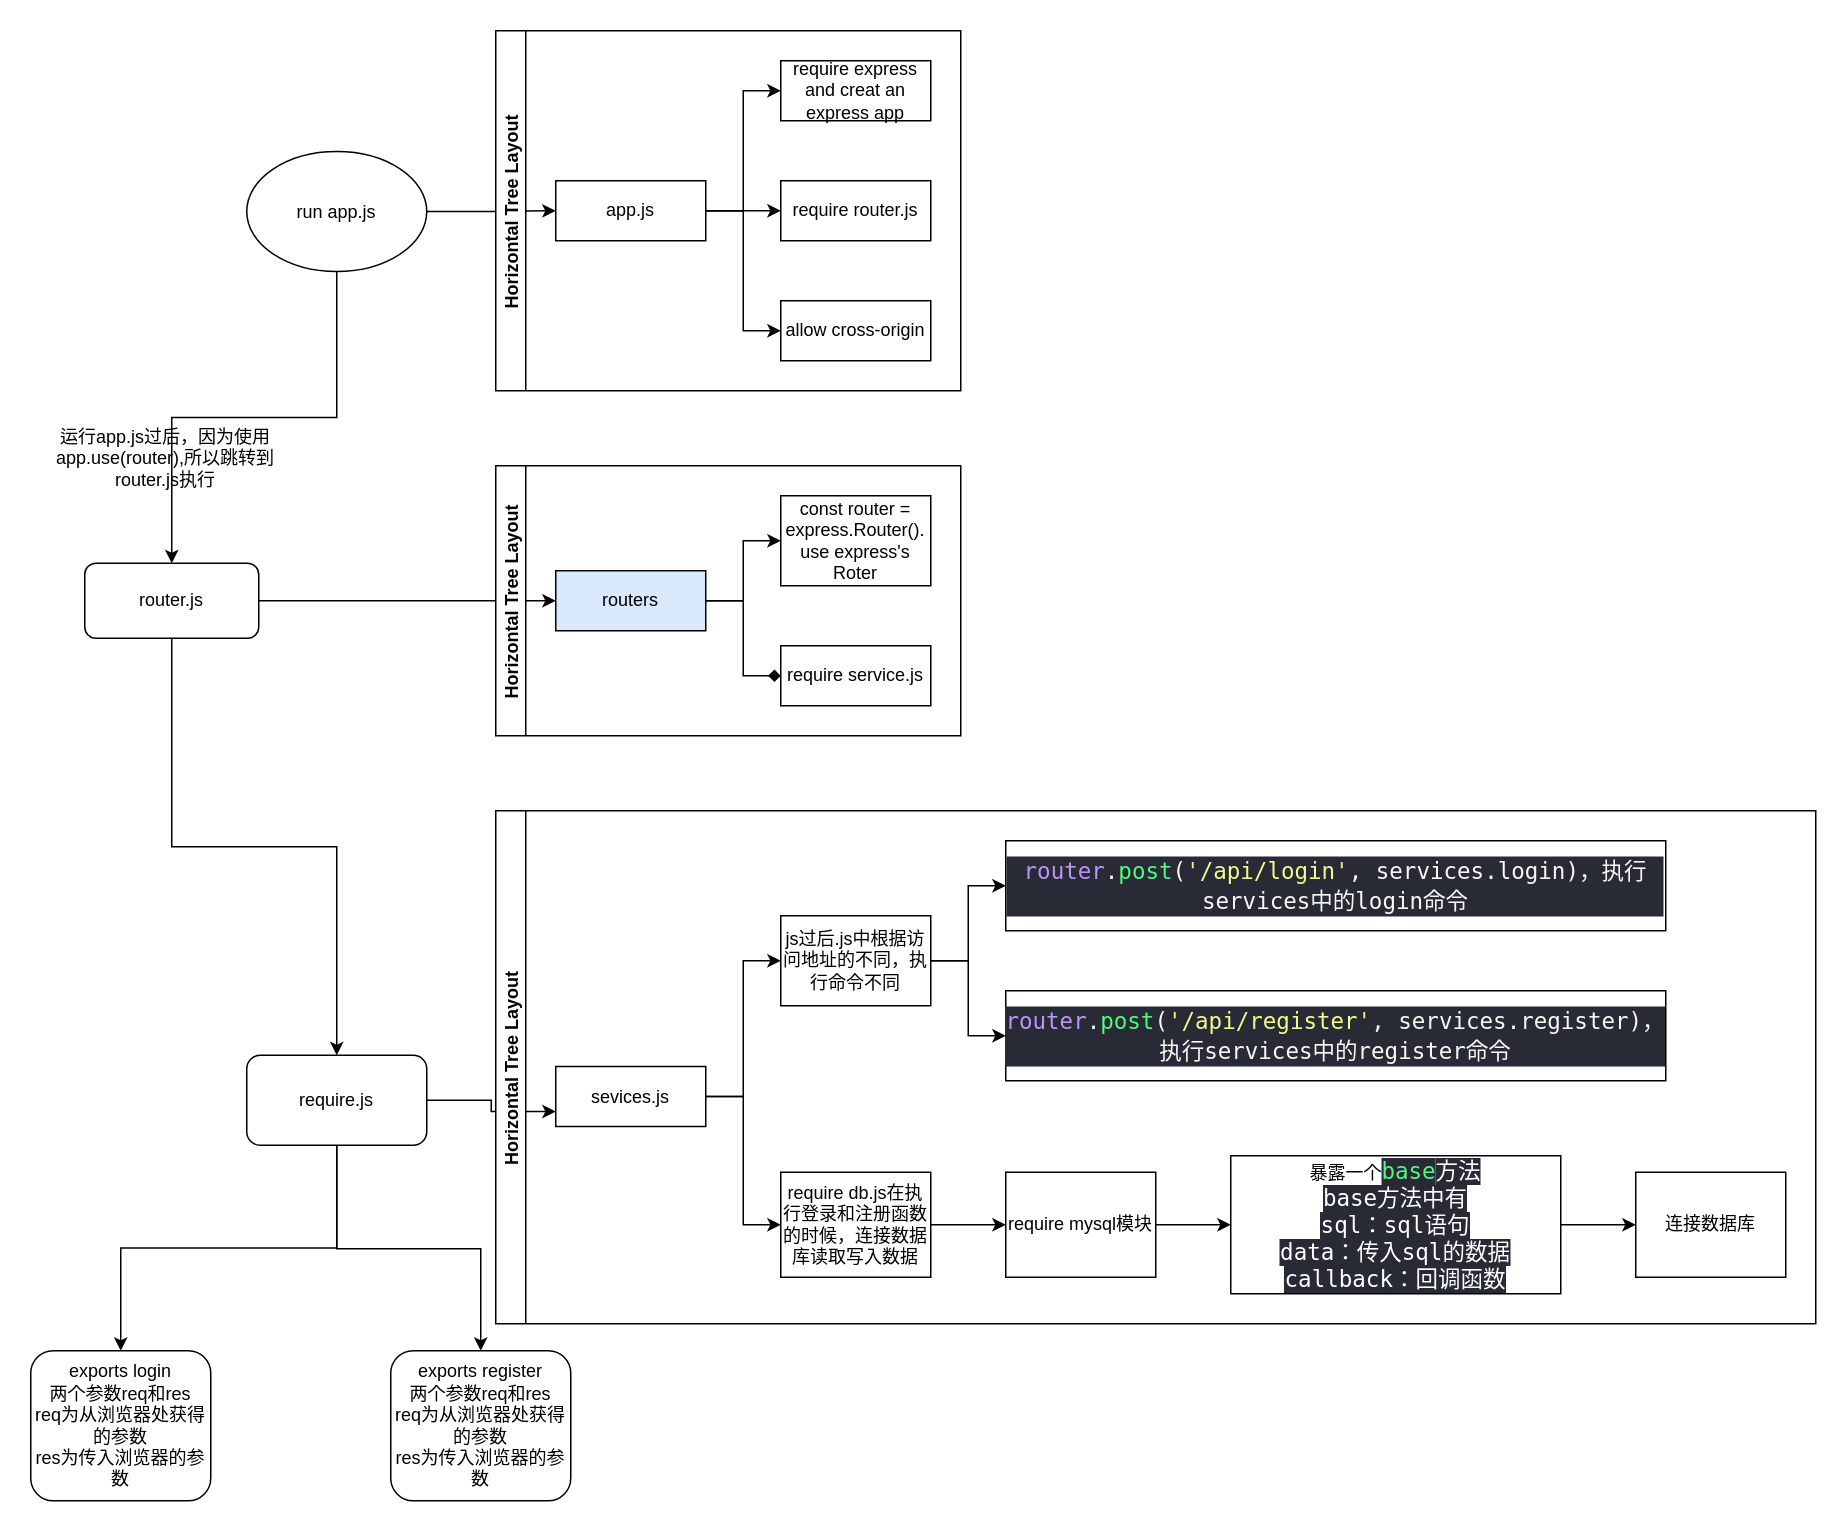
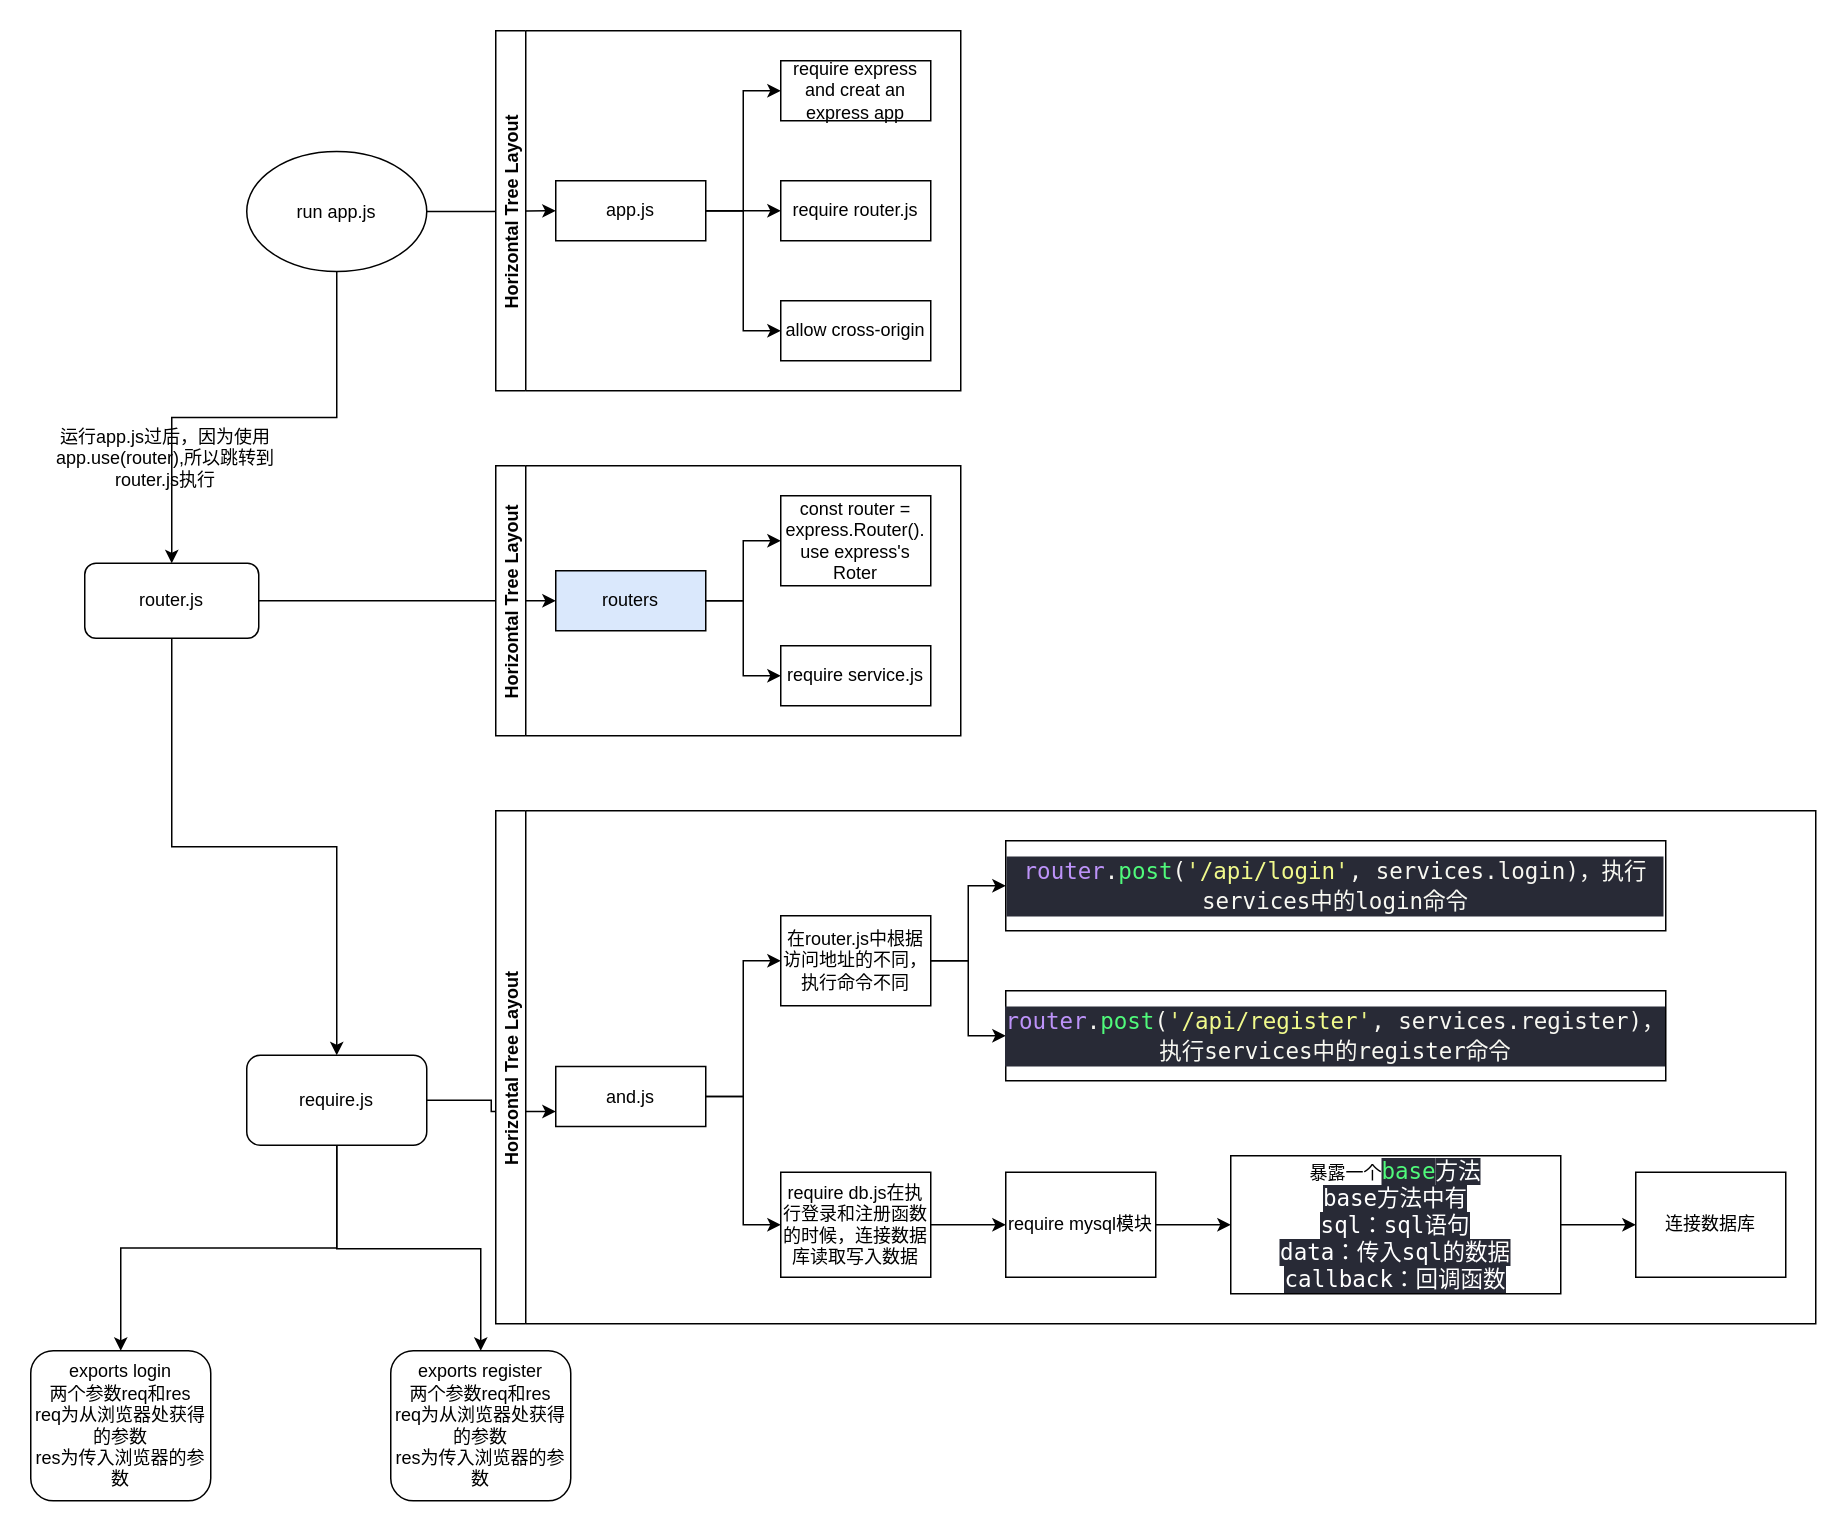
edge "routers" -> "require service.js": arrowhead diamond -> classic
node "js过后.js中根据访问地址的不同，执行命令不同": label "js过后.js中根据访问地址的不同，执行命令不同" -> "在router.js中根据访问地址的不同，执行命令不同"
node "sevices.js": label "sevices.js" -> "and.js"
